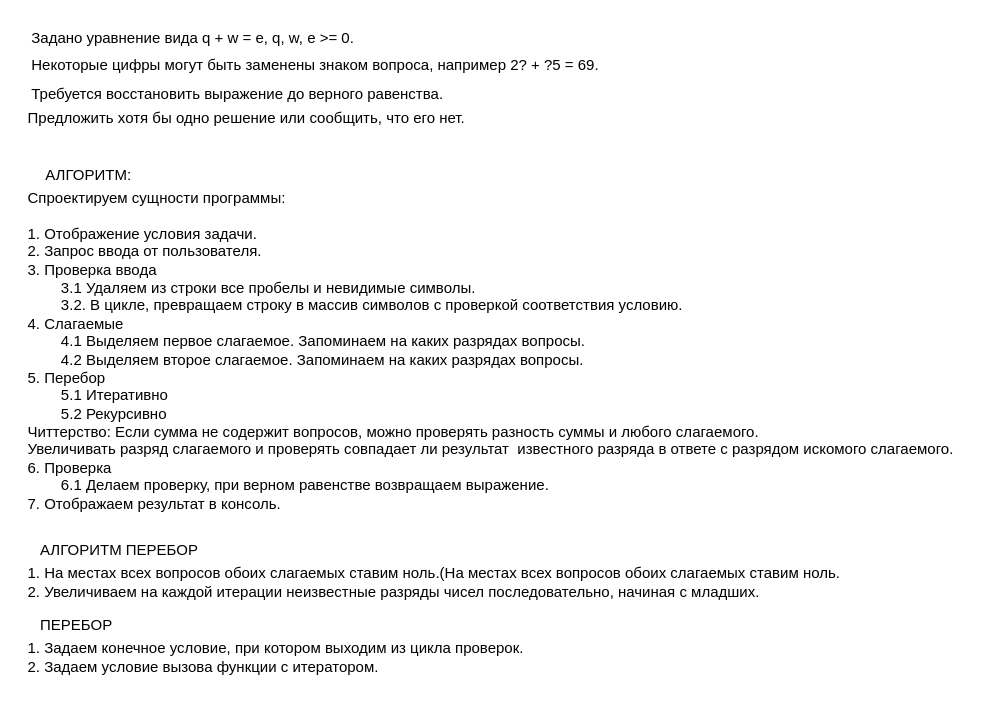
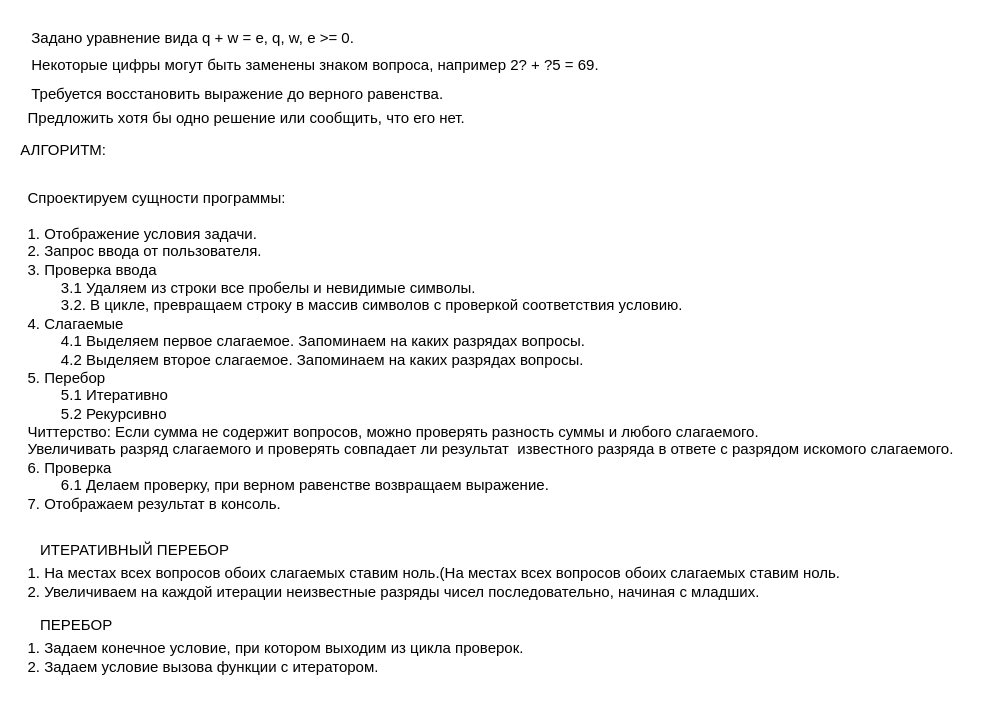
node "АЛГОРИТМ:": moved (88, 176) -> (63, 151)
node "АЛГОРИТМ ПЕРЕБОР": label "АЛГОРИТМ ПЕРЕБОР" -> "ИТЕРАТИВНЫЙ ПЕРЕБОР"
